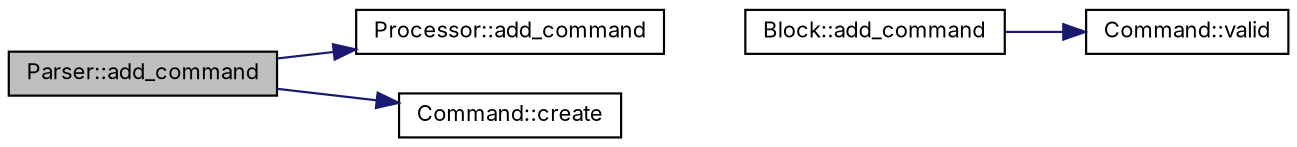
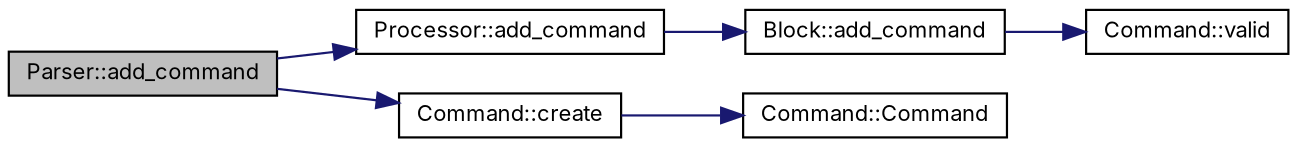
edge "Processor::add_command" -> "Block::add_command": added
node "Command::Command": added
